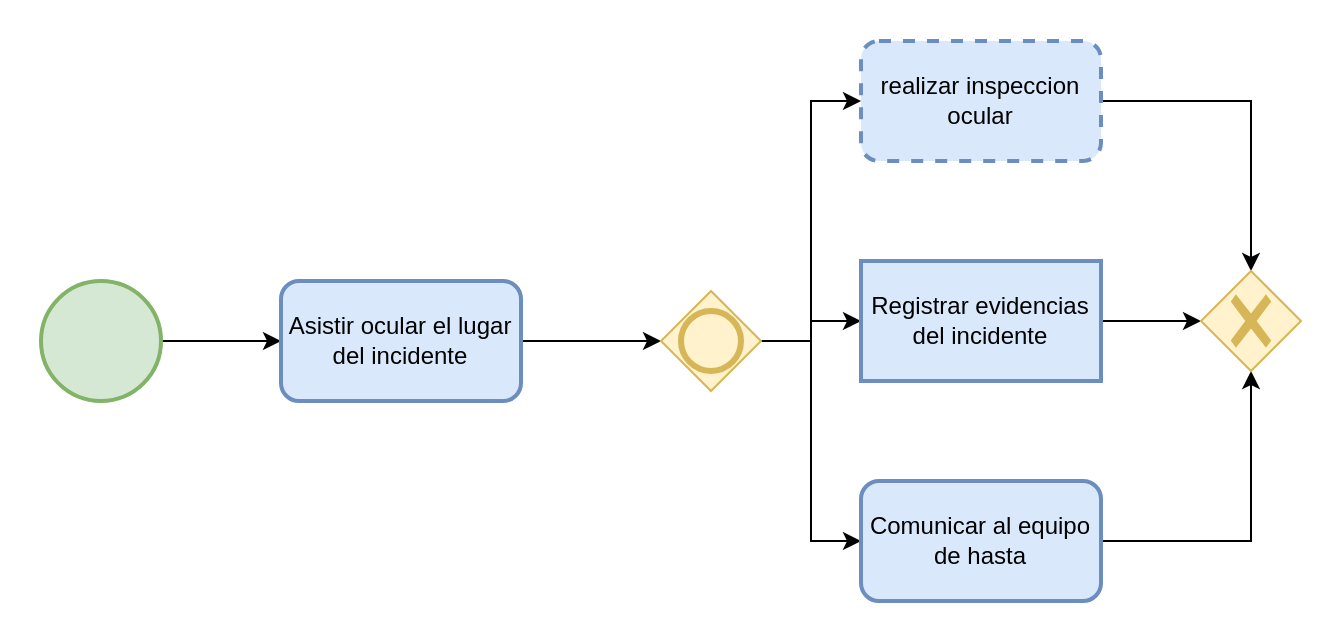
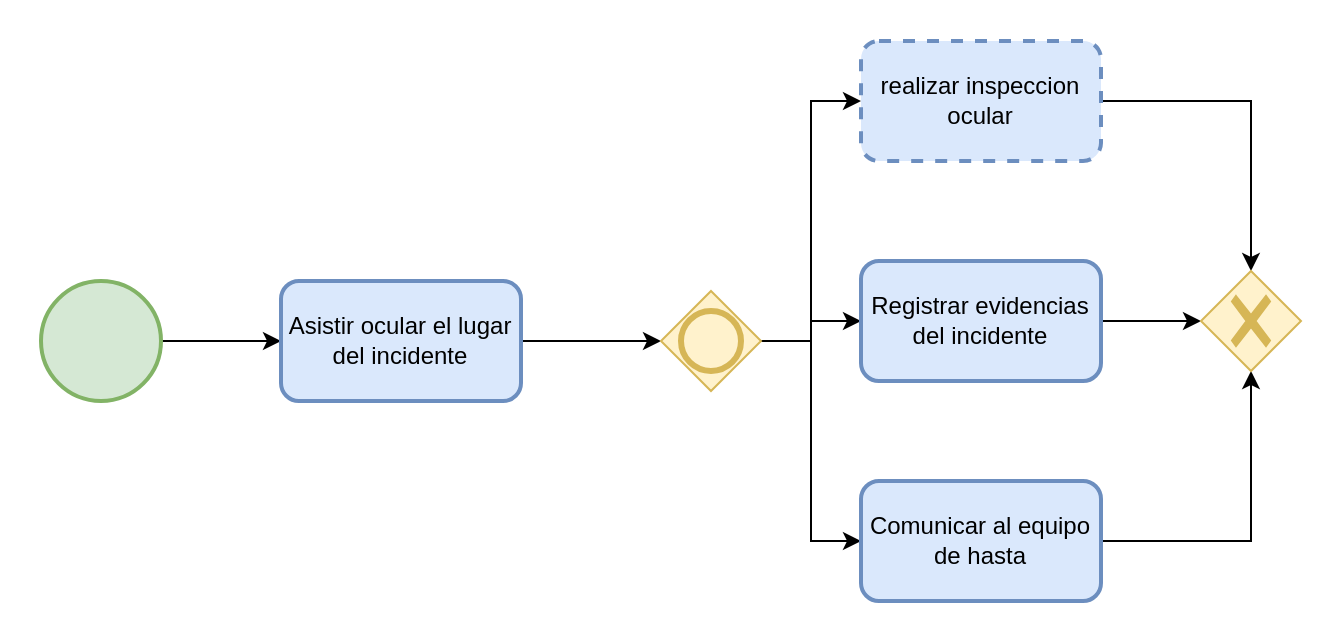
node "Registrar evidencias del incidente": shape rectangle -> rounded rectangle
